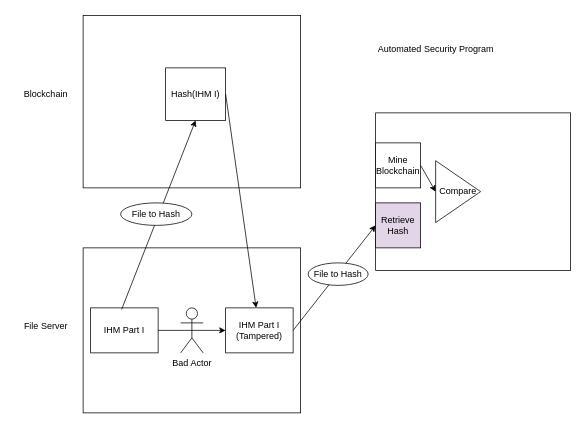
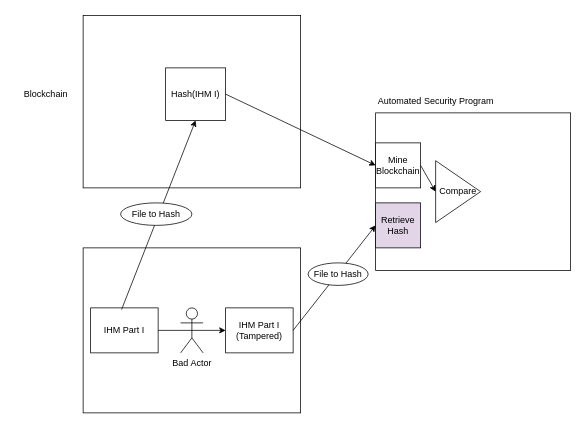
node "Automated Security Program": moved (435, 49) -> (435, 102)
edge "Hash(IHM I)" -> "IHM Part I (Tampered)": now "Hash(IHM I)" -> "Mine Blockchain"
node "File Server": removed
